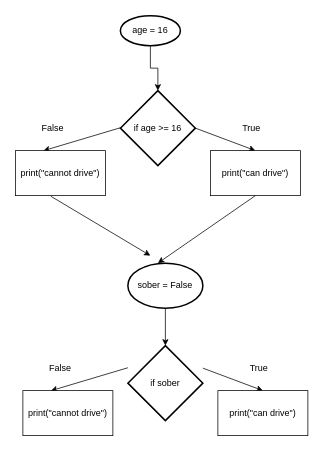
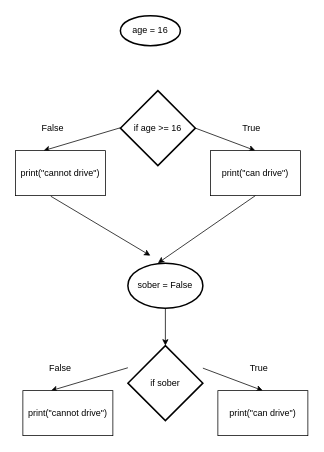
edge "age = 16" -> "if age >= 16": removed
